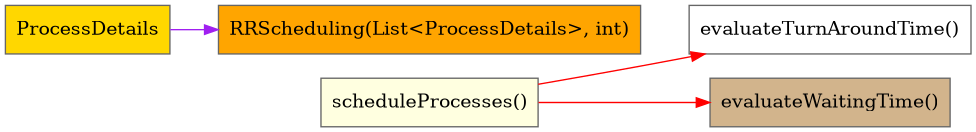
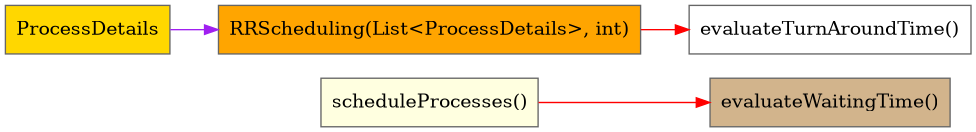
edge "scheduleProcesses()" -> "evaluateTurnAroundTime()": now "RRScheduling(List<ProcessDetails>, int)" -> "evaluateTurnAroundTime()"
